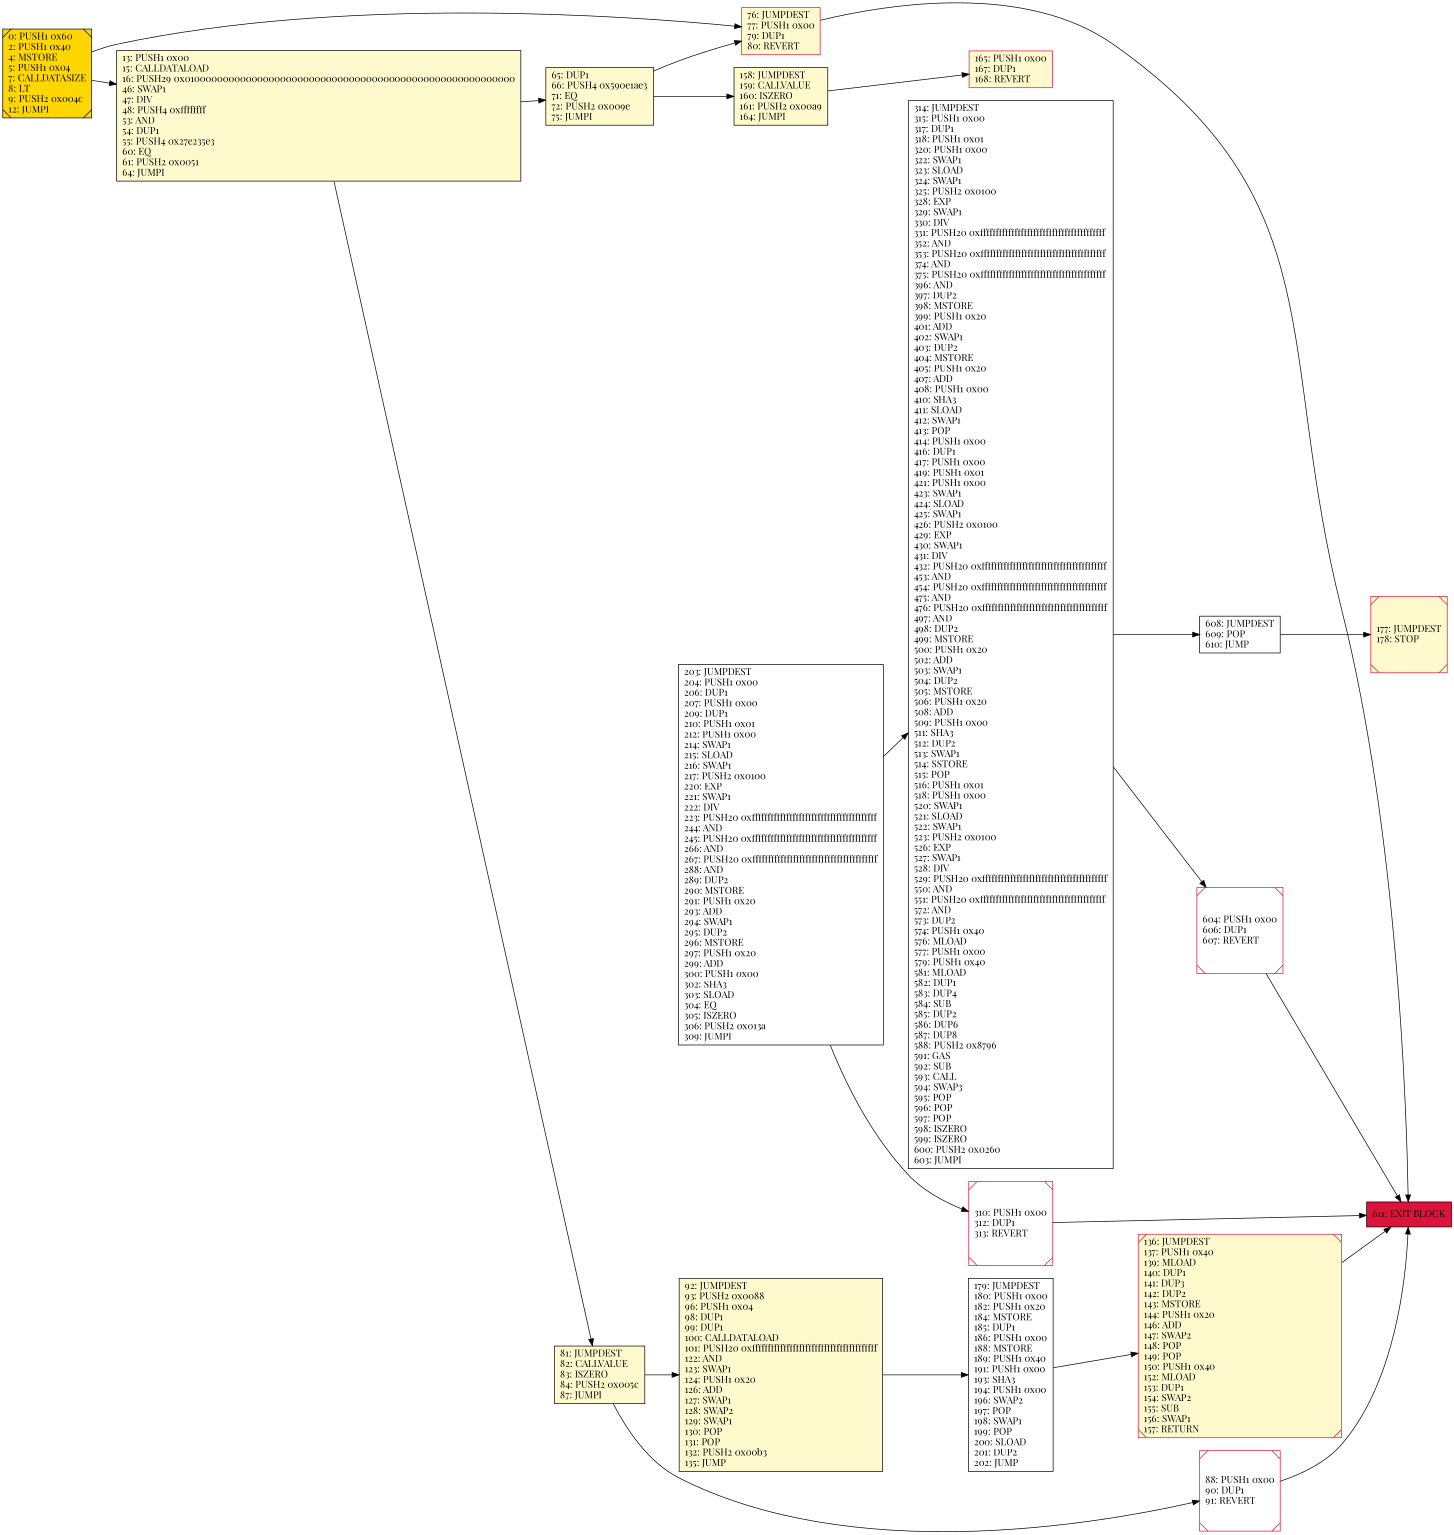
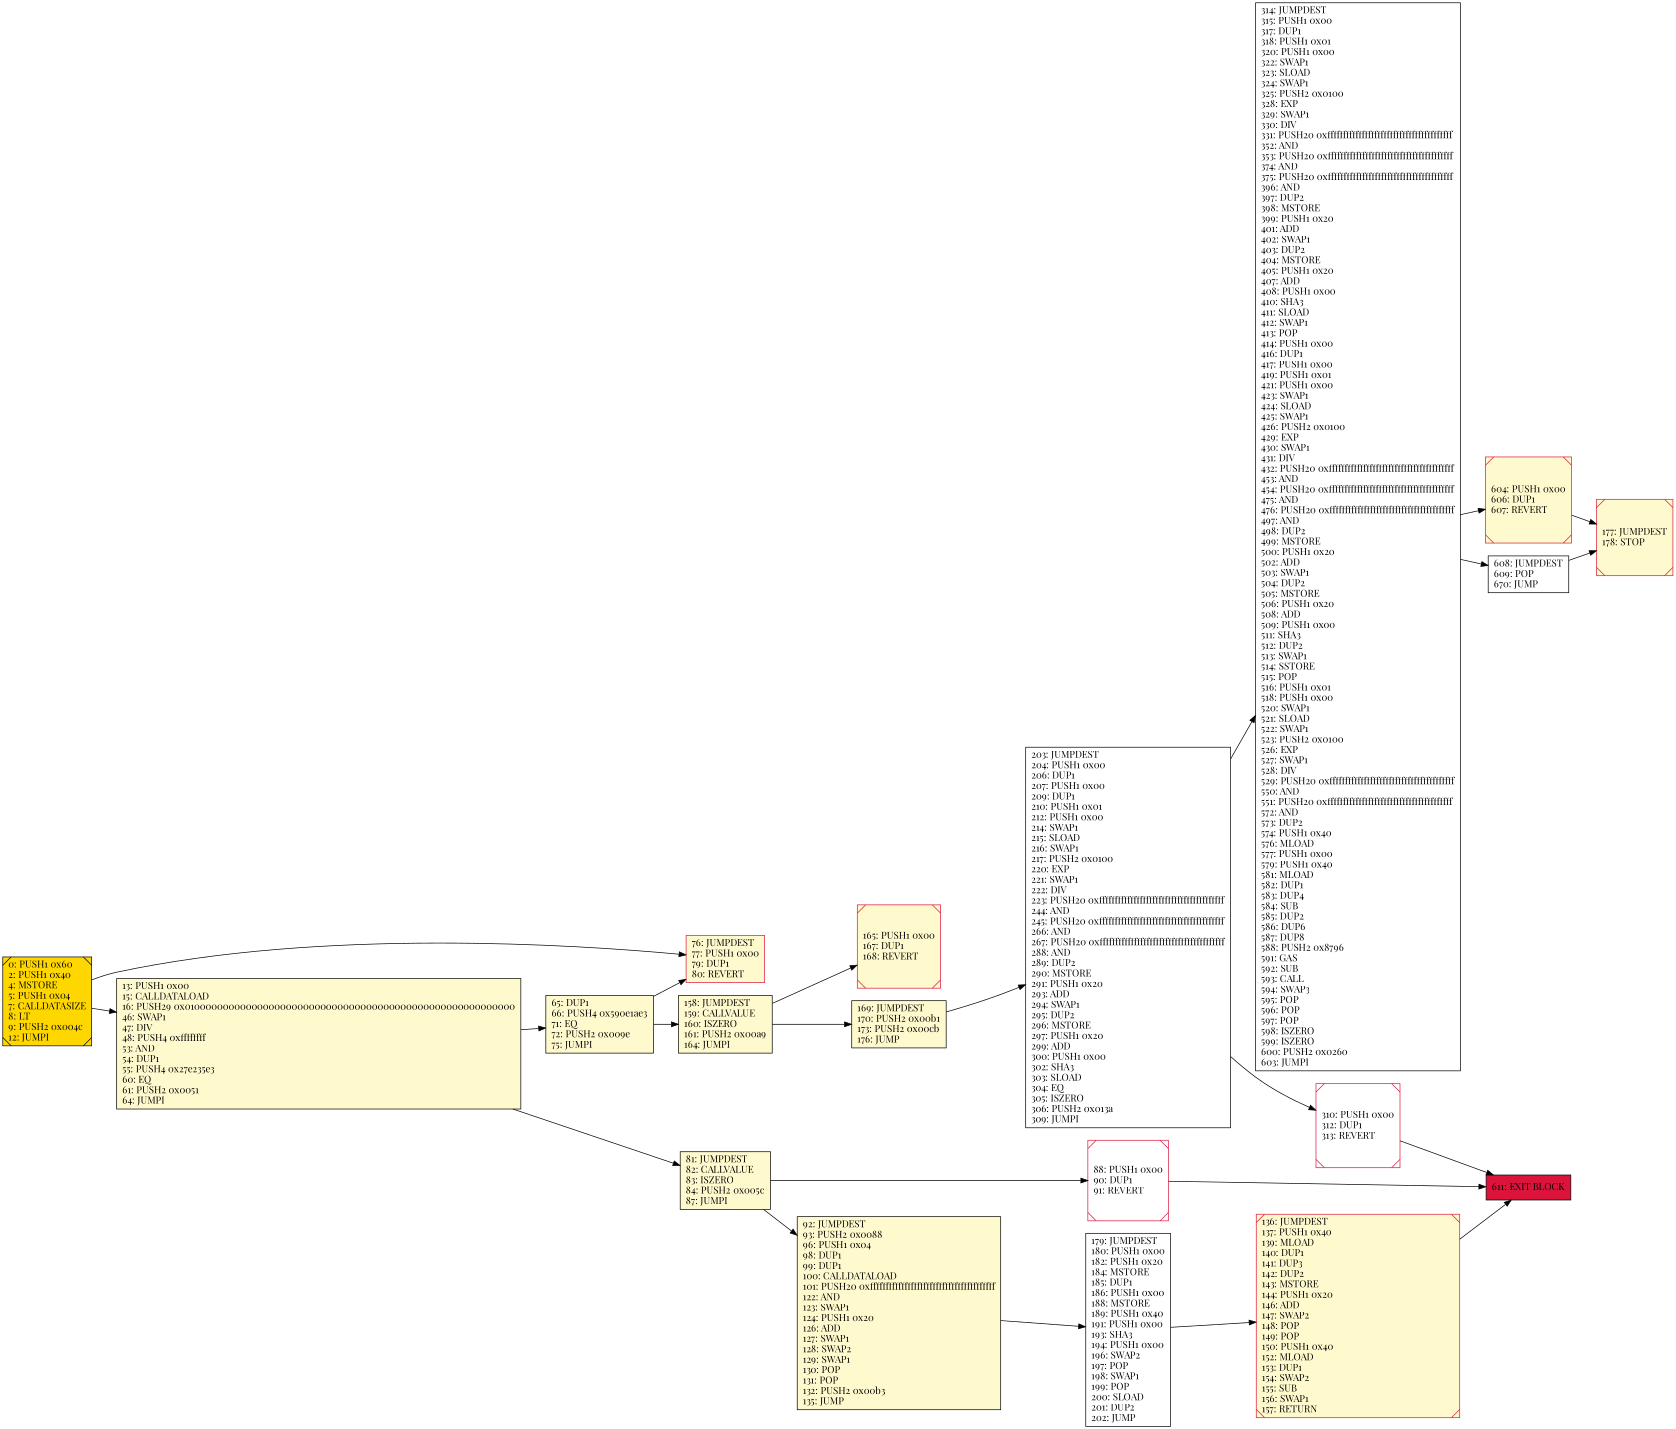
node "165: PUSH1 0x00 167: DUP1 168: REVERT": shape box -> Msquare
edge "76: JUMPDEST 77: PUSH1 0x00 79: DUP1 80: REVERT" -> "611: EXIT BLOCK": removed
node "608: JUMPDEST 609: POP 610: JUMP": label "608: JUMPDEST 609: POP 610: JUMP" -> "608: JUMPDEST 609: POP 670: JUMP"
node "604: PUSH1 0x00 606: DUP1 607: REVERT": fillcolor white -> lemonchiffon
node "169: JUMPDEST 170: PUSH2 0x00b1 173: PUSH2 0x00cb 176: JUMP": added
edge "604: PUSH1 0x00 606: DUP1 607: REVERT" -> "611: EXIT BLOCK": now "604: PUSH1 0x00 606: DUP1 607: REVERT" -> "177: JUMPDEST 178: STOP"
